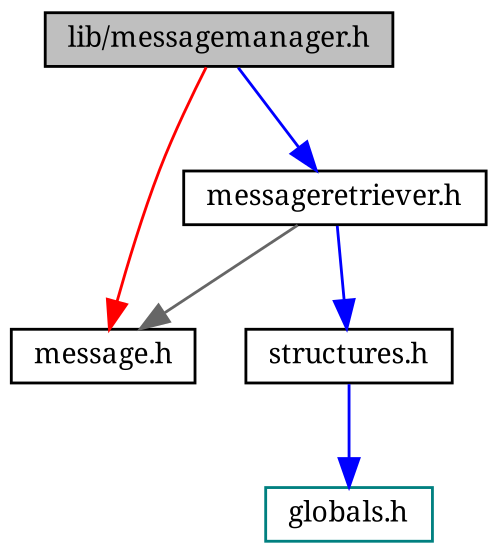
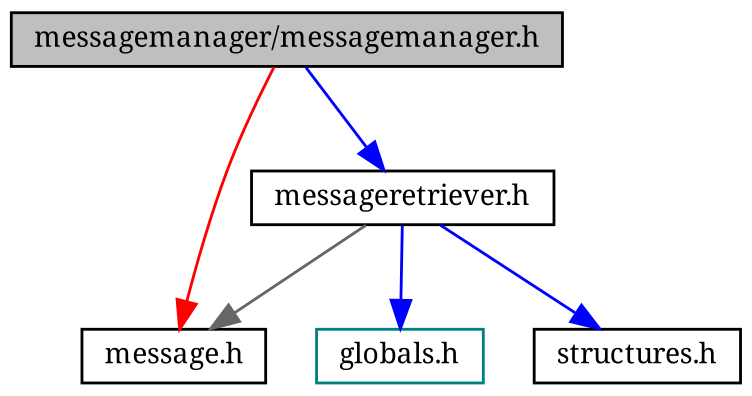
node "lib/messagemanager.h": label "lib/messagemanager.h" -> "messagemanager/messagemanager.h"
edge "structures.h" -> "globals.h": now "messageretriever.h" -> "globals.h"
